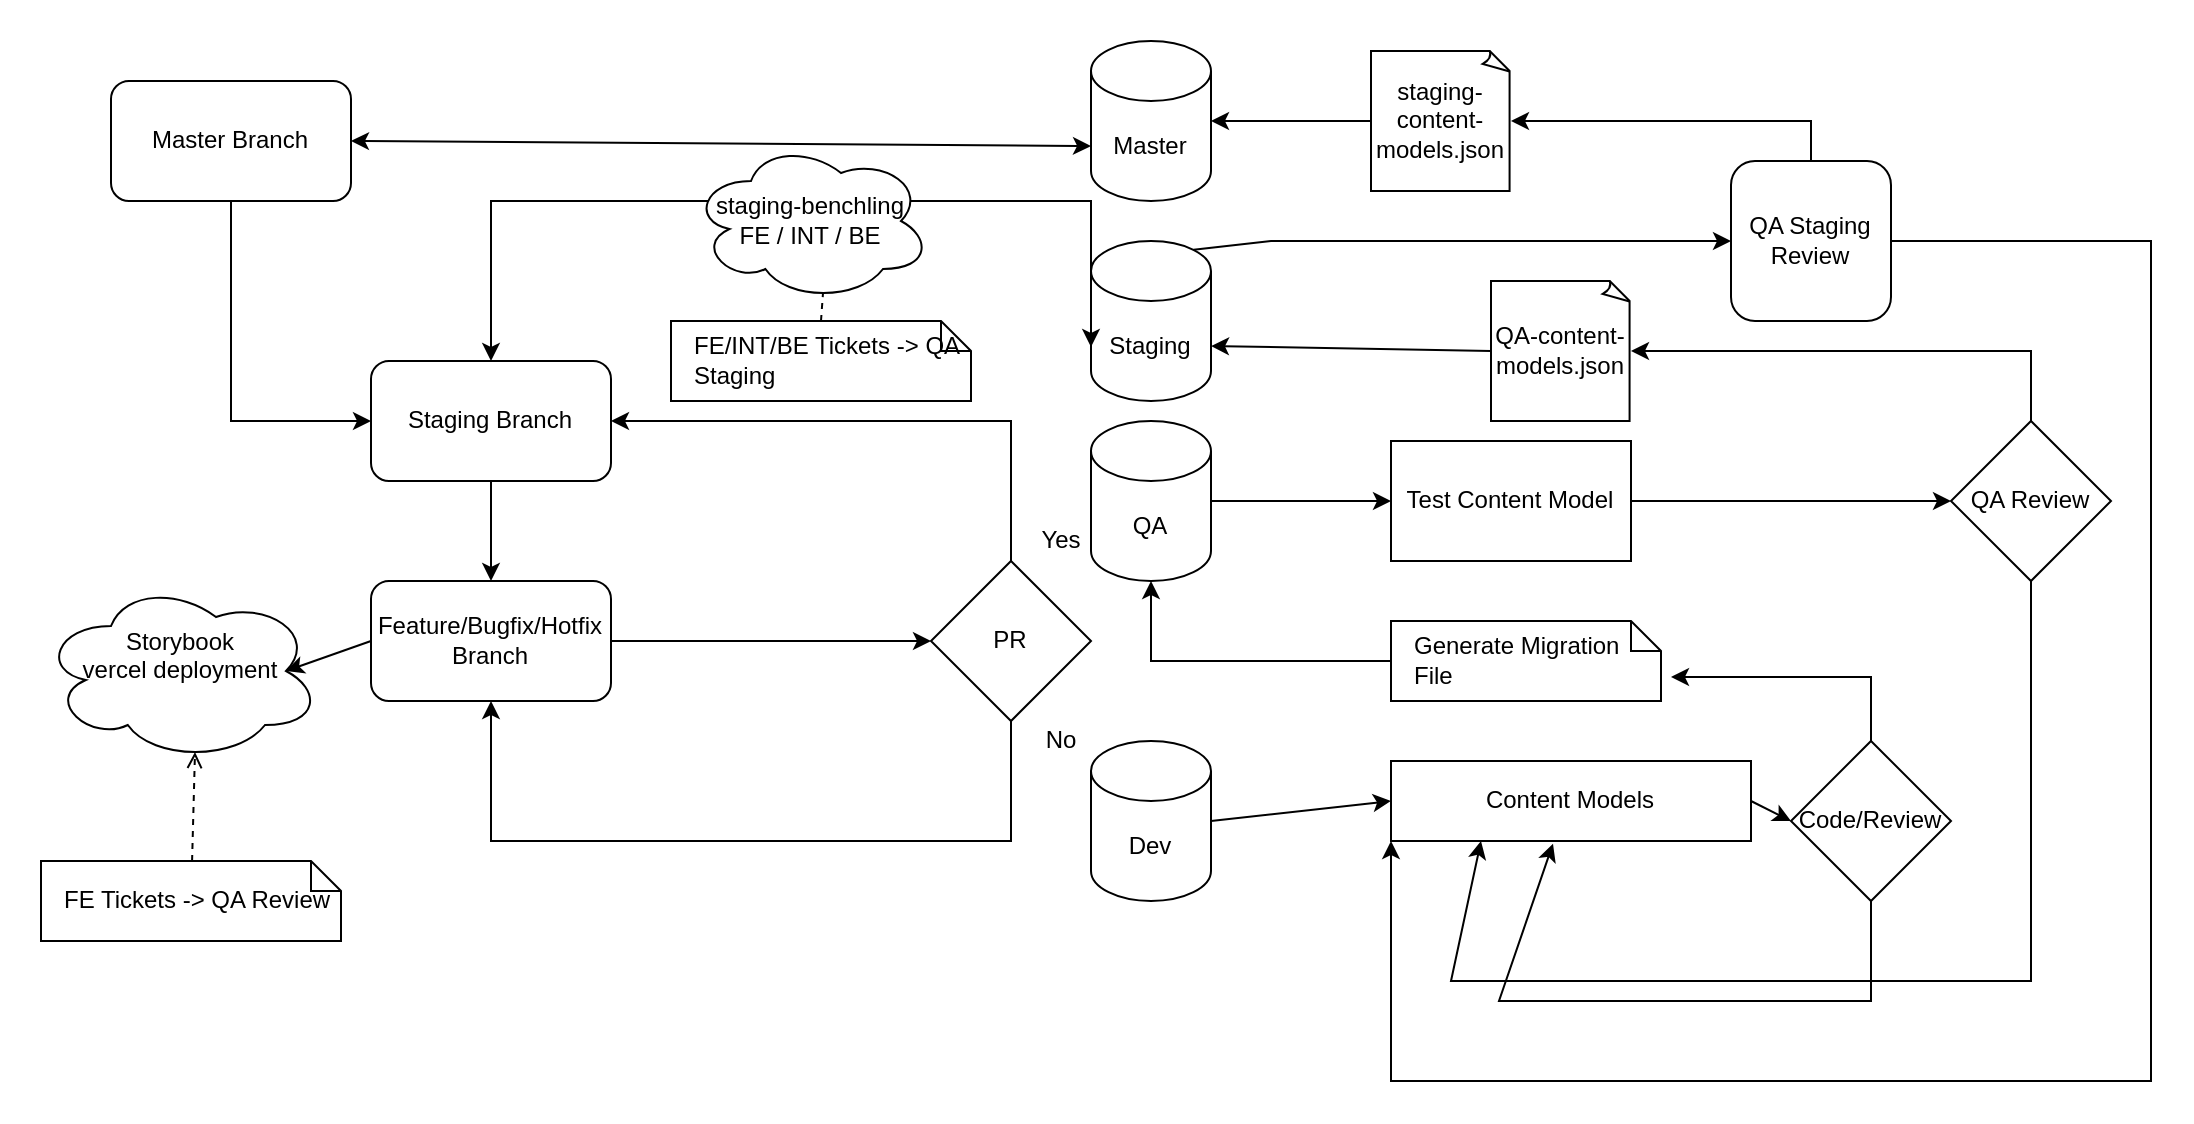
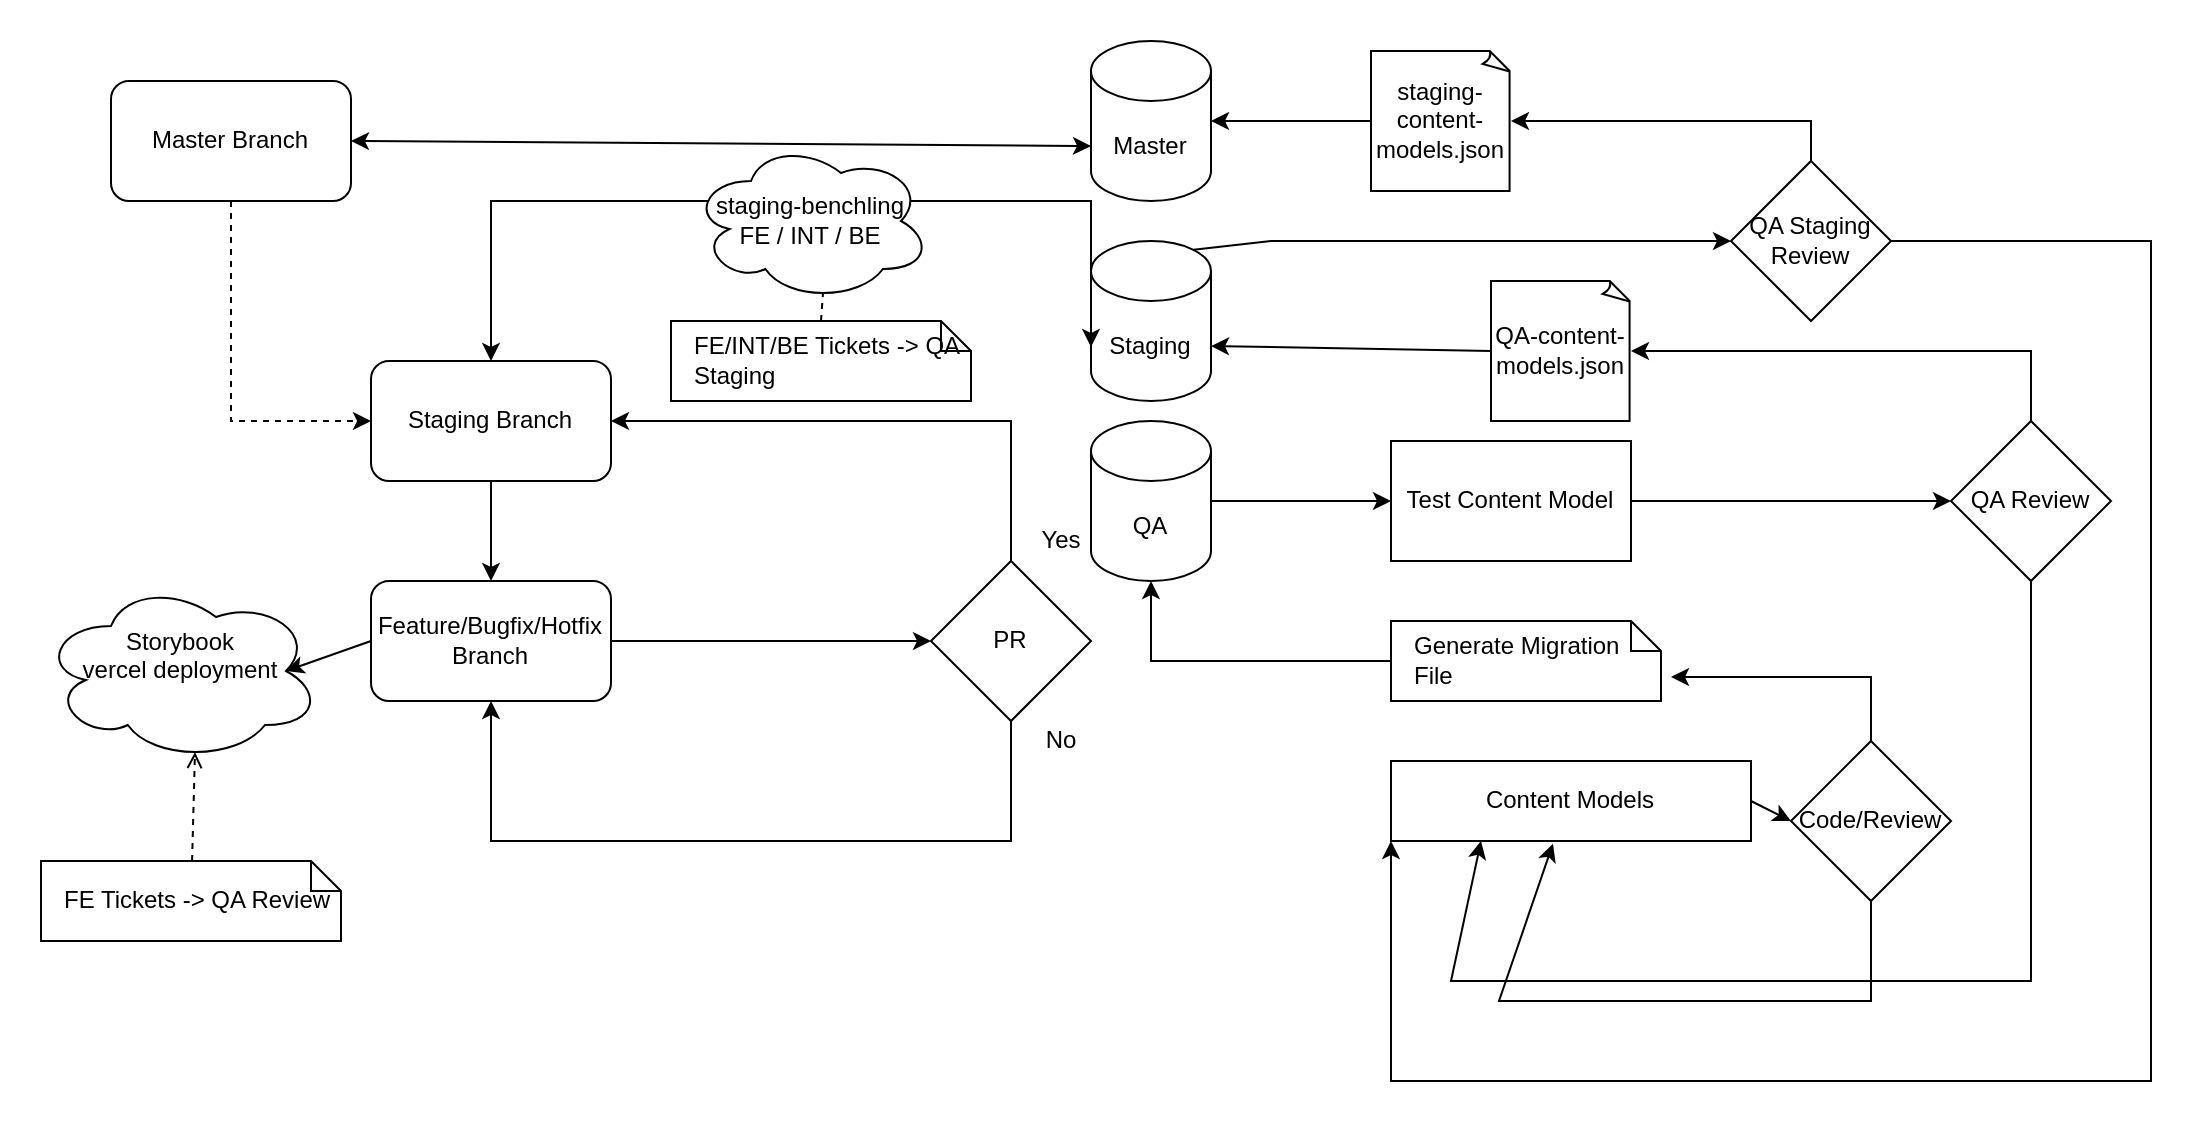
node "QA Staging Review": shape rounded rectangle -> diamond
edge "Master Branch" -> "Staging Branch": style solid -> dashed
edge "Dev" -> "Content Models": removed
node "Dev": removed
